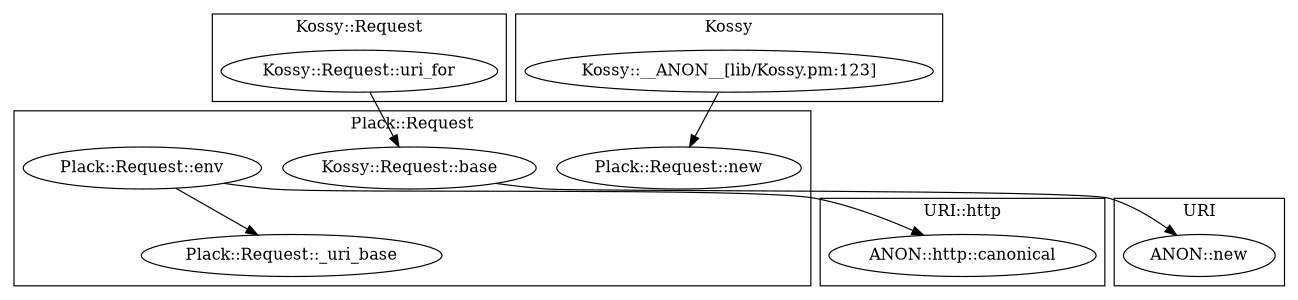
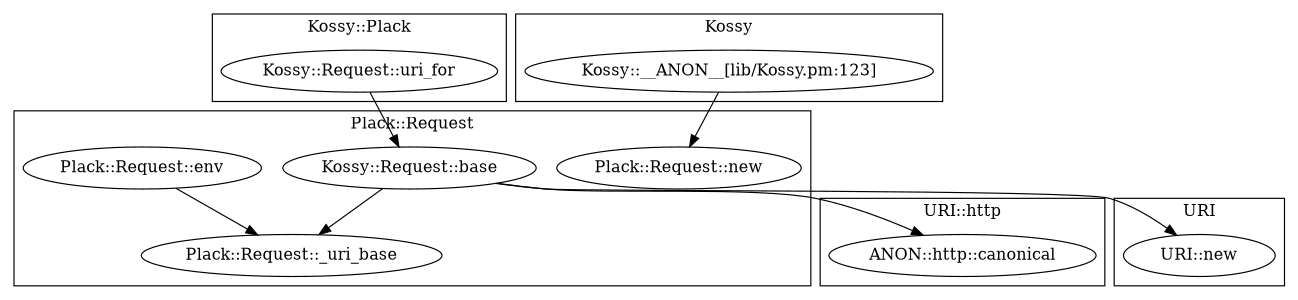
cluster "Kossy::Request": label "Kossy::Request" -> "Kossy::Plack"
edge "Plack::Request::env" -> "ANON::http::canonical": now "Kossy::Request::base" -> "ANON::http::canonical"
edge "Kossy::Request::base" -> "Plack::Request::_uri_base": added
node "ANON::new": label "ANON::new" -> "URI::new"
